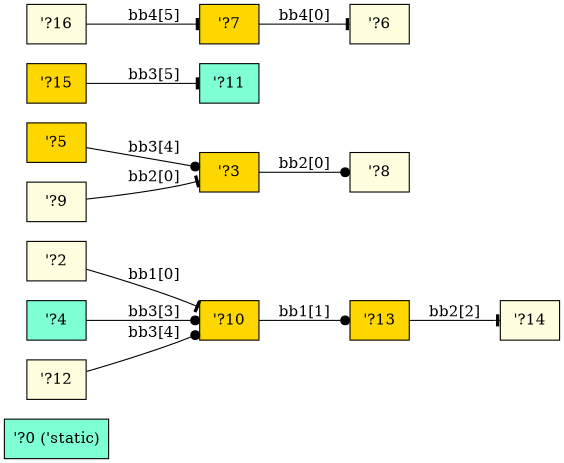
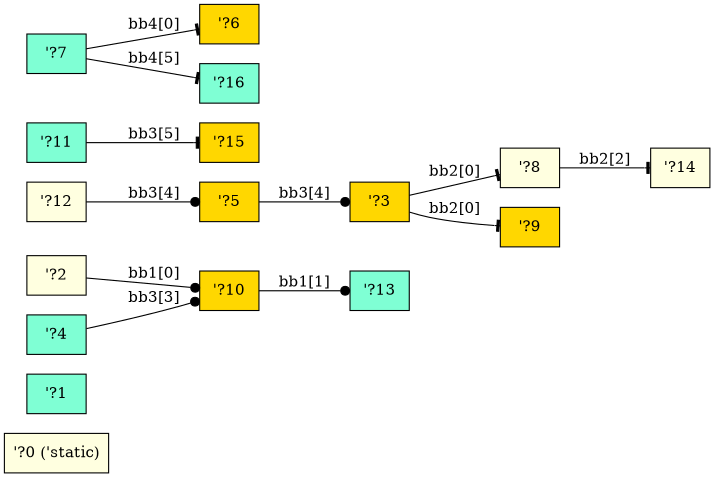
node "'?16": fillcolor lightyellow -> aquamarine
edge "'?16" -> "'?7": reversed
node "'?7": fillcolor gold -> aquamarine
node "'?6": fillcolor lightyellow -> gold
edge "'?15" -> "'?11": reversed
edge "'?3" -> "'?8": arrowhead dot -> tee
edge "'?9" -> "'?3": reversed
node "'?9": fillcolor lightyellow -> gold
edge "'?2" -> "'?10": arrowhead tee -> dot
node "'?13": fillcolor gold -> aquamarine
edge "'?13" -> "'?14": now "'?8" -> "'?14"
edge "'?12" -> "'?10": now "'?12" -> "'?5"
node "'?1": added
node "'?0 ('static)": fillcolor aquamarine -> lightyellow
